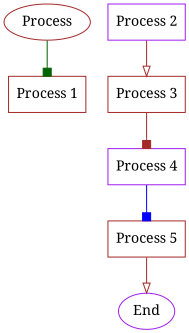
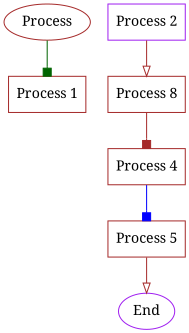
node "Process 3": label "Process 3" -> "Process 8"
node "Process 4": color purple -> brown
